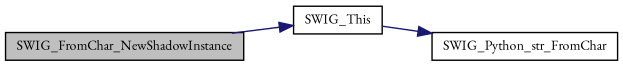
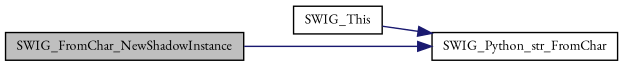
edge "SWIG_FromChar_NewShadowInstance" -> "SWIG_This": now "SWIG_FromChar_NewShadowInstance" -> "SWIG_Python_str_FromChar"
